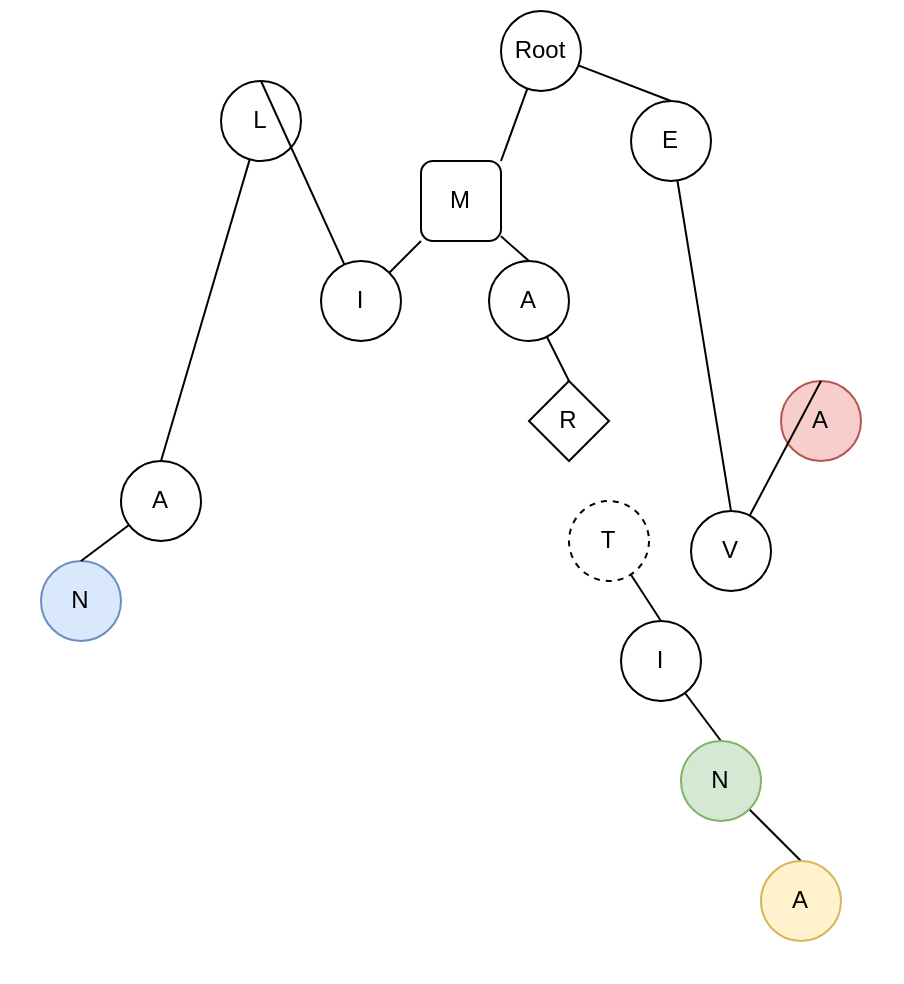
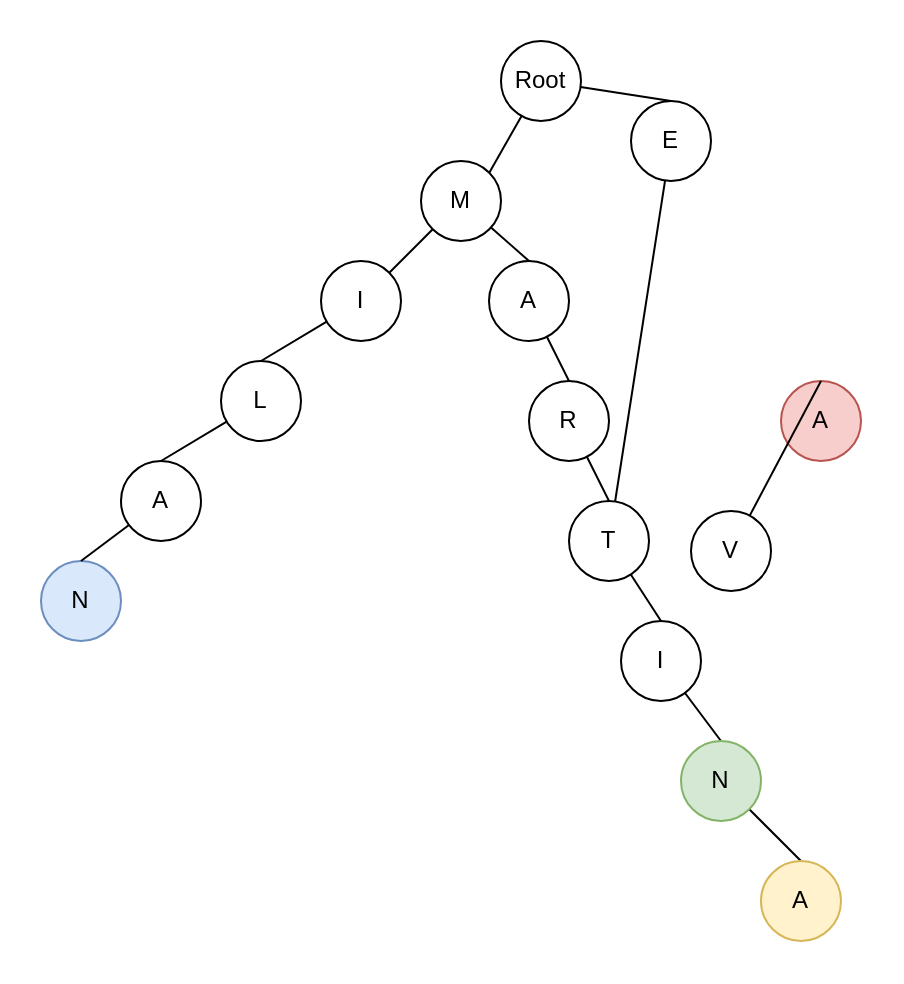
node "Root": moved (541, 51) -> (541, 81)
node "L": moved (261, 121) -> (261, 401)
node "M": shape rounded rectangle -> ellipse
edge "E" -- "V": now "E" -- "T"
node "R": shape diamond -> ellipse
edge "R" -- "T": added
node "T": style dashed -> solid
